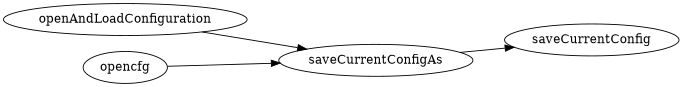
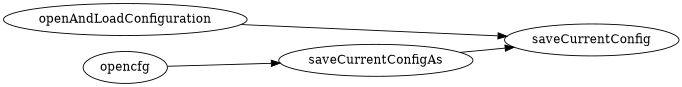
edge "openAndLoadConfiguration" -> "saveCurrentConfigAs": now "openAndLoadConfiguration" -> "saveCurrentConfig"
